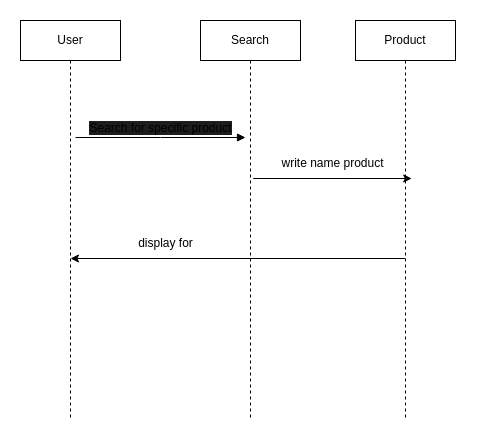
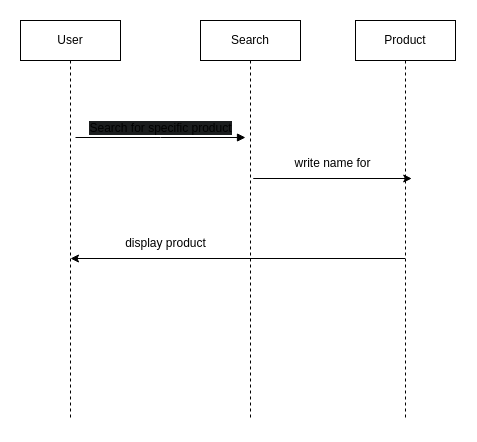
node "write name product": label "write name product" -> "write name for"
node "display for": label "display for" -> "display product"
